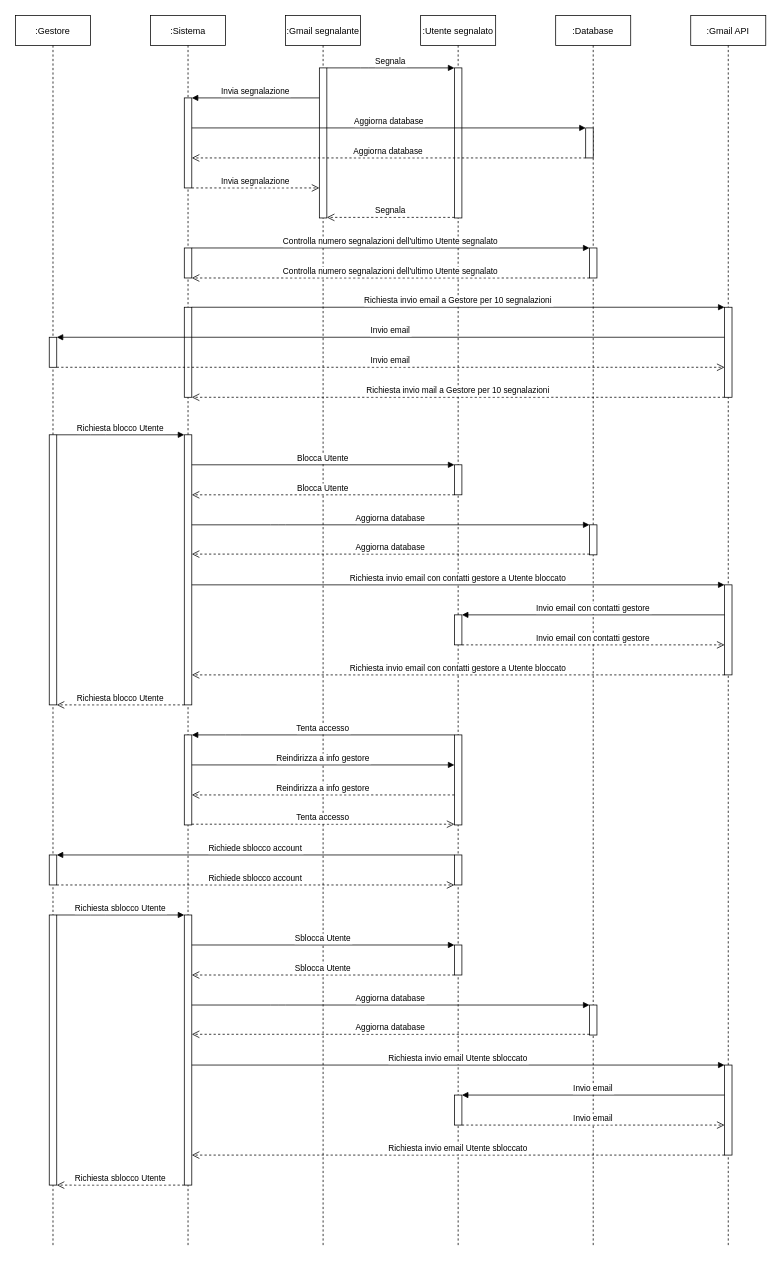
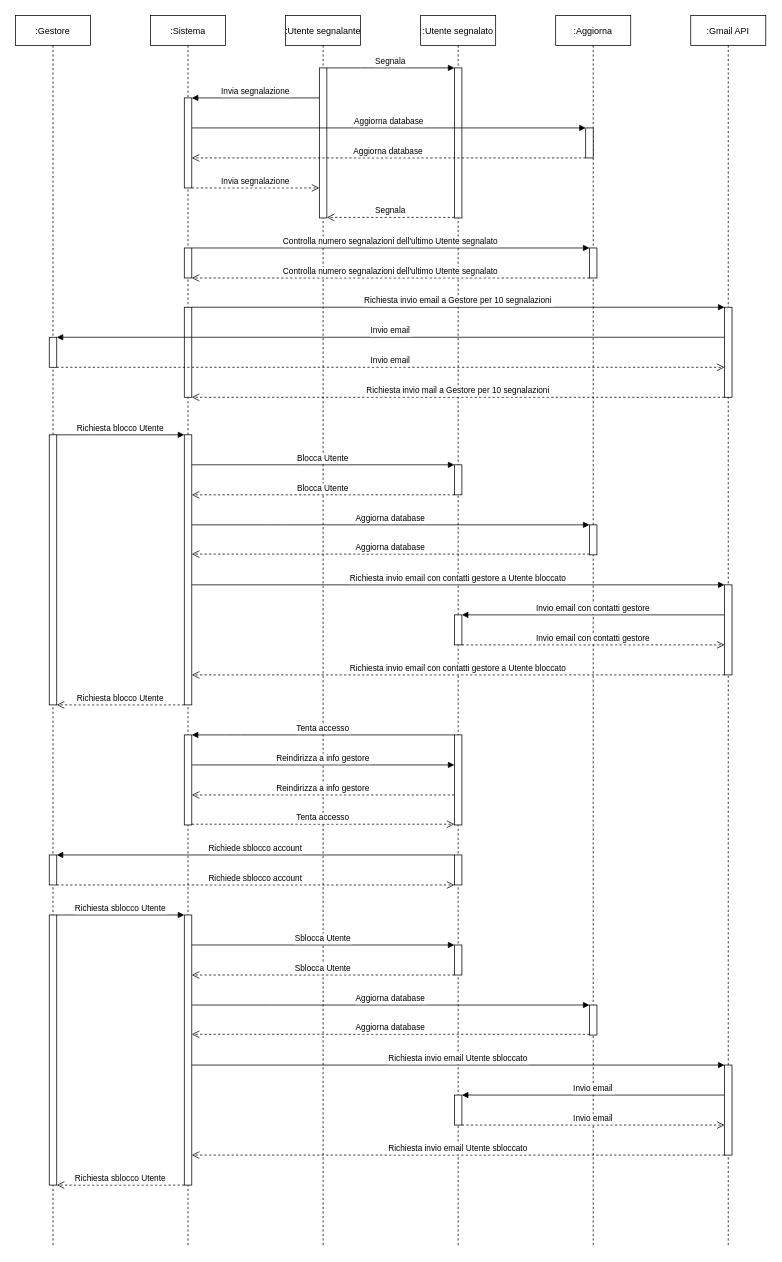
node ":Gmail segnalante": label ":Gmail segnalante" -> ":Utente segnalante"
node ":Database": label ":Database" -> ":Aggiorna"
